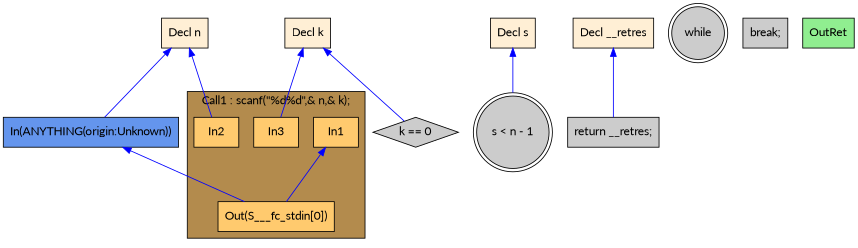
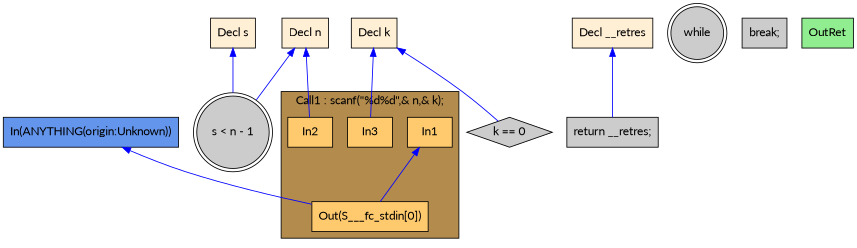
edge "In(ANYTHING(origin:Unknown))" -> "Decl n": now "s < n - 1" -> "Decl n"
